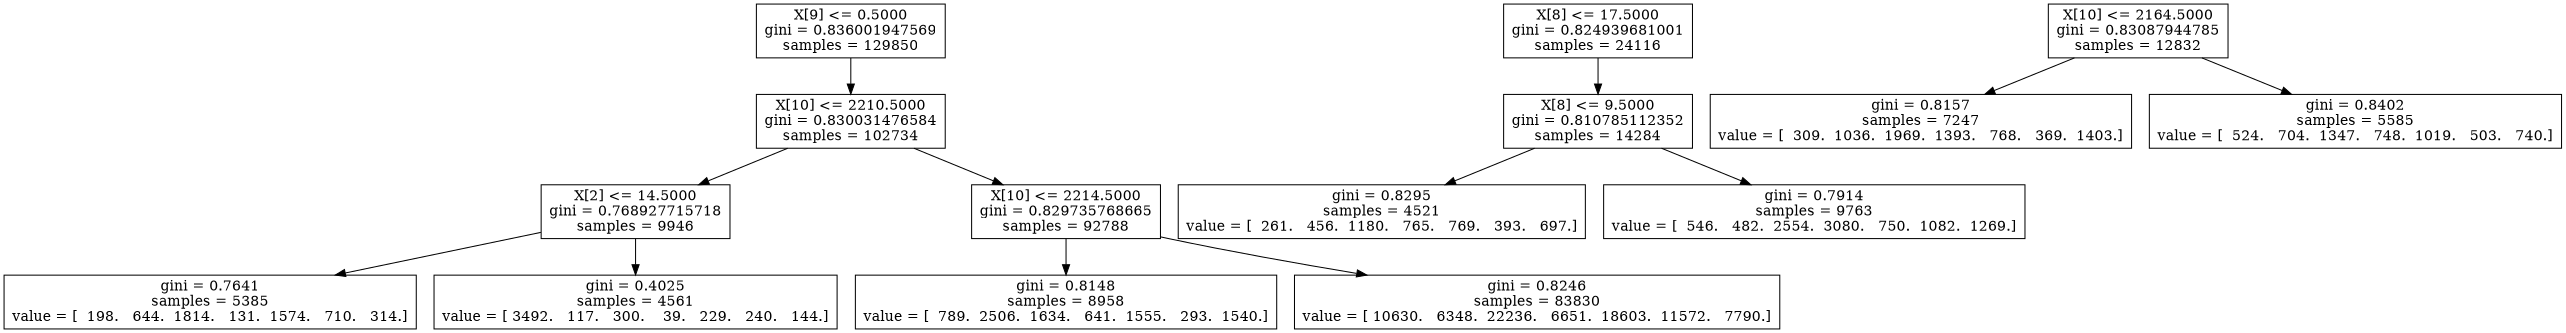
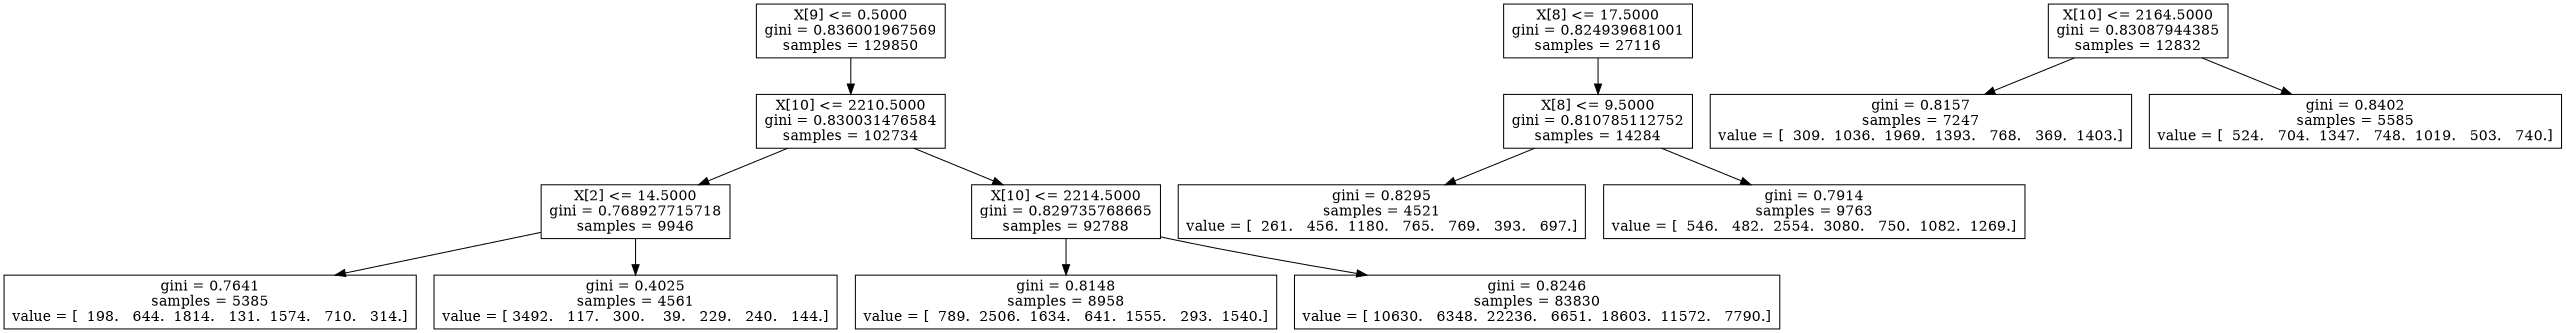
node "X[9] <= 0.5000 gini = 0.836001947569 samples = 129850": label "X[9] <= 0.5000 gini = 0.836001947569 samples = 129850" -> "X[9] <= 0.5000 gini = 0.836001967569 samples = 129850"
node "X[8] <= 17.5000 gini = 0.824939681001 samples = 24116": label "X[8] <= 17.5000 gini = 0.824939681001 samples = 24116" -> "X[8] <= 17.5000 gini = 0.824939681001 samples = 27116"
node "X[10] <= 2164.5000 gini = 0.83087944785 samples = 12832": label "X[10] <= 2164.5000 gini = 0.83087944785 samples = 12832" -> "X[10] <= 2164.5000 gini = 0.83087944385 samples = 12832"
node "X[8] <= 9.5000 gini = 0.810785112352 samples = 14284": label "X[8] <= 9.5000 gini = 0.810785112352 samples = 14284" -> "X[8] <= 9.5000 gini = 0.810785112752 samples = 14284"
